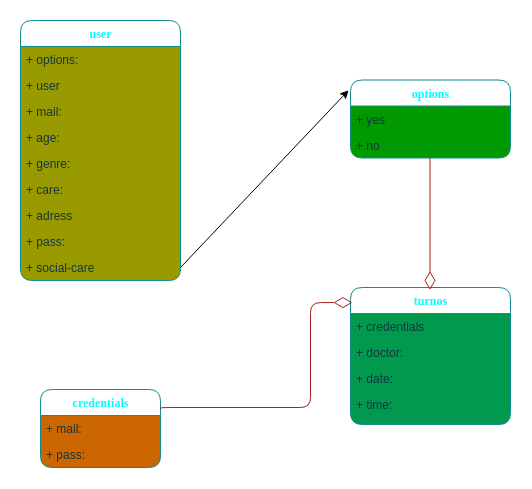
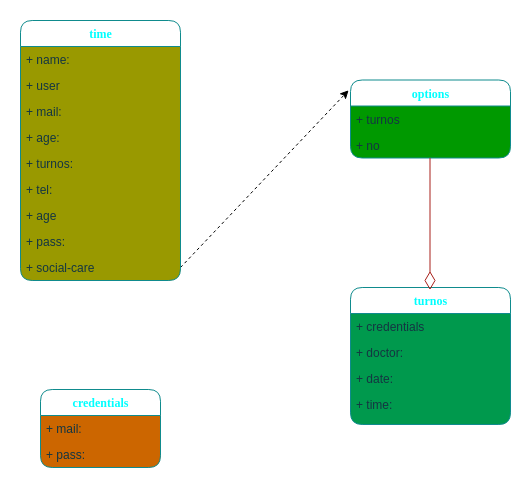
node "user": label "user" -> "time"
node "+ options:": label "+ options:" -> "+ name:"
node "+ yes": label "+ yes" -> "+ turnos"
node "+ genre:": label "+ genre:" -> "+ turnos:"
edge "+ social-care" -> "options": style solid -> dashed
node "+ care:": label "+ care:" -> "+ tel:"
node "+ adress": label "+ adress" -> "+ age"
edge "credentials" -> "turnos": removed
